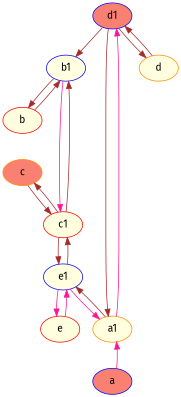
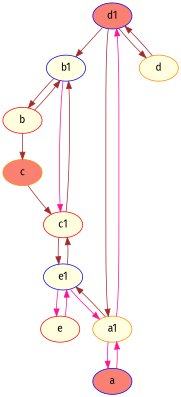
edge "c1" -> "c": now "b" -> "c"
edge "a1" -> "a": added
